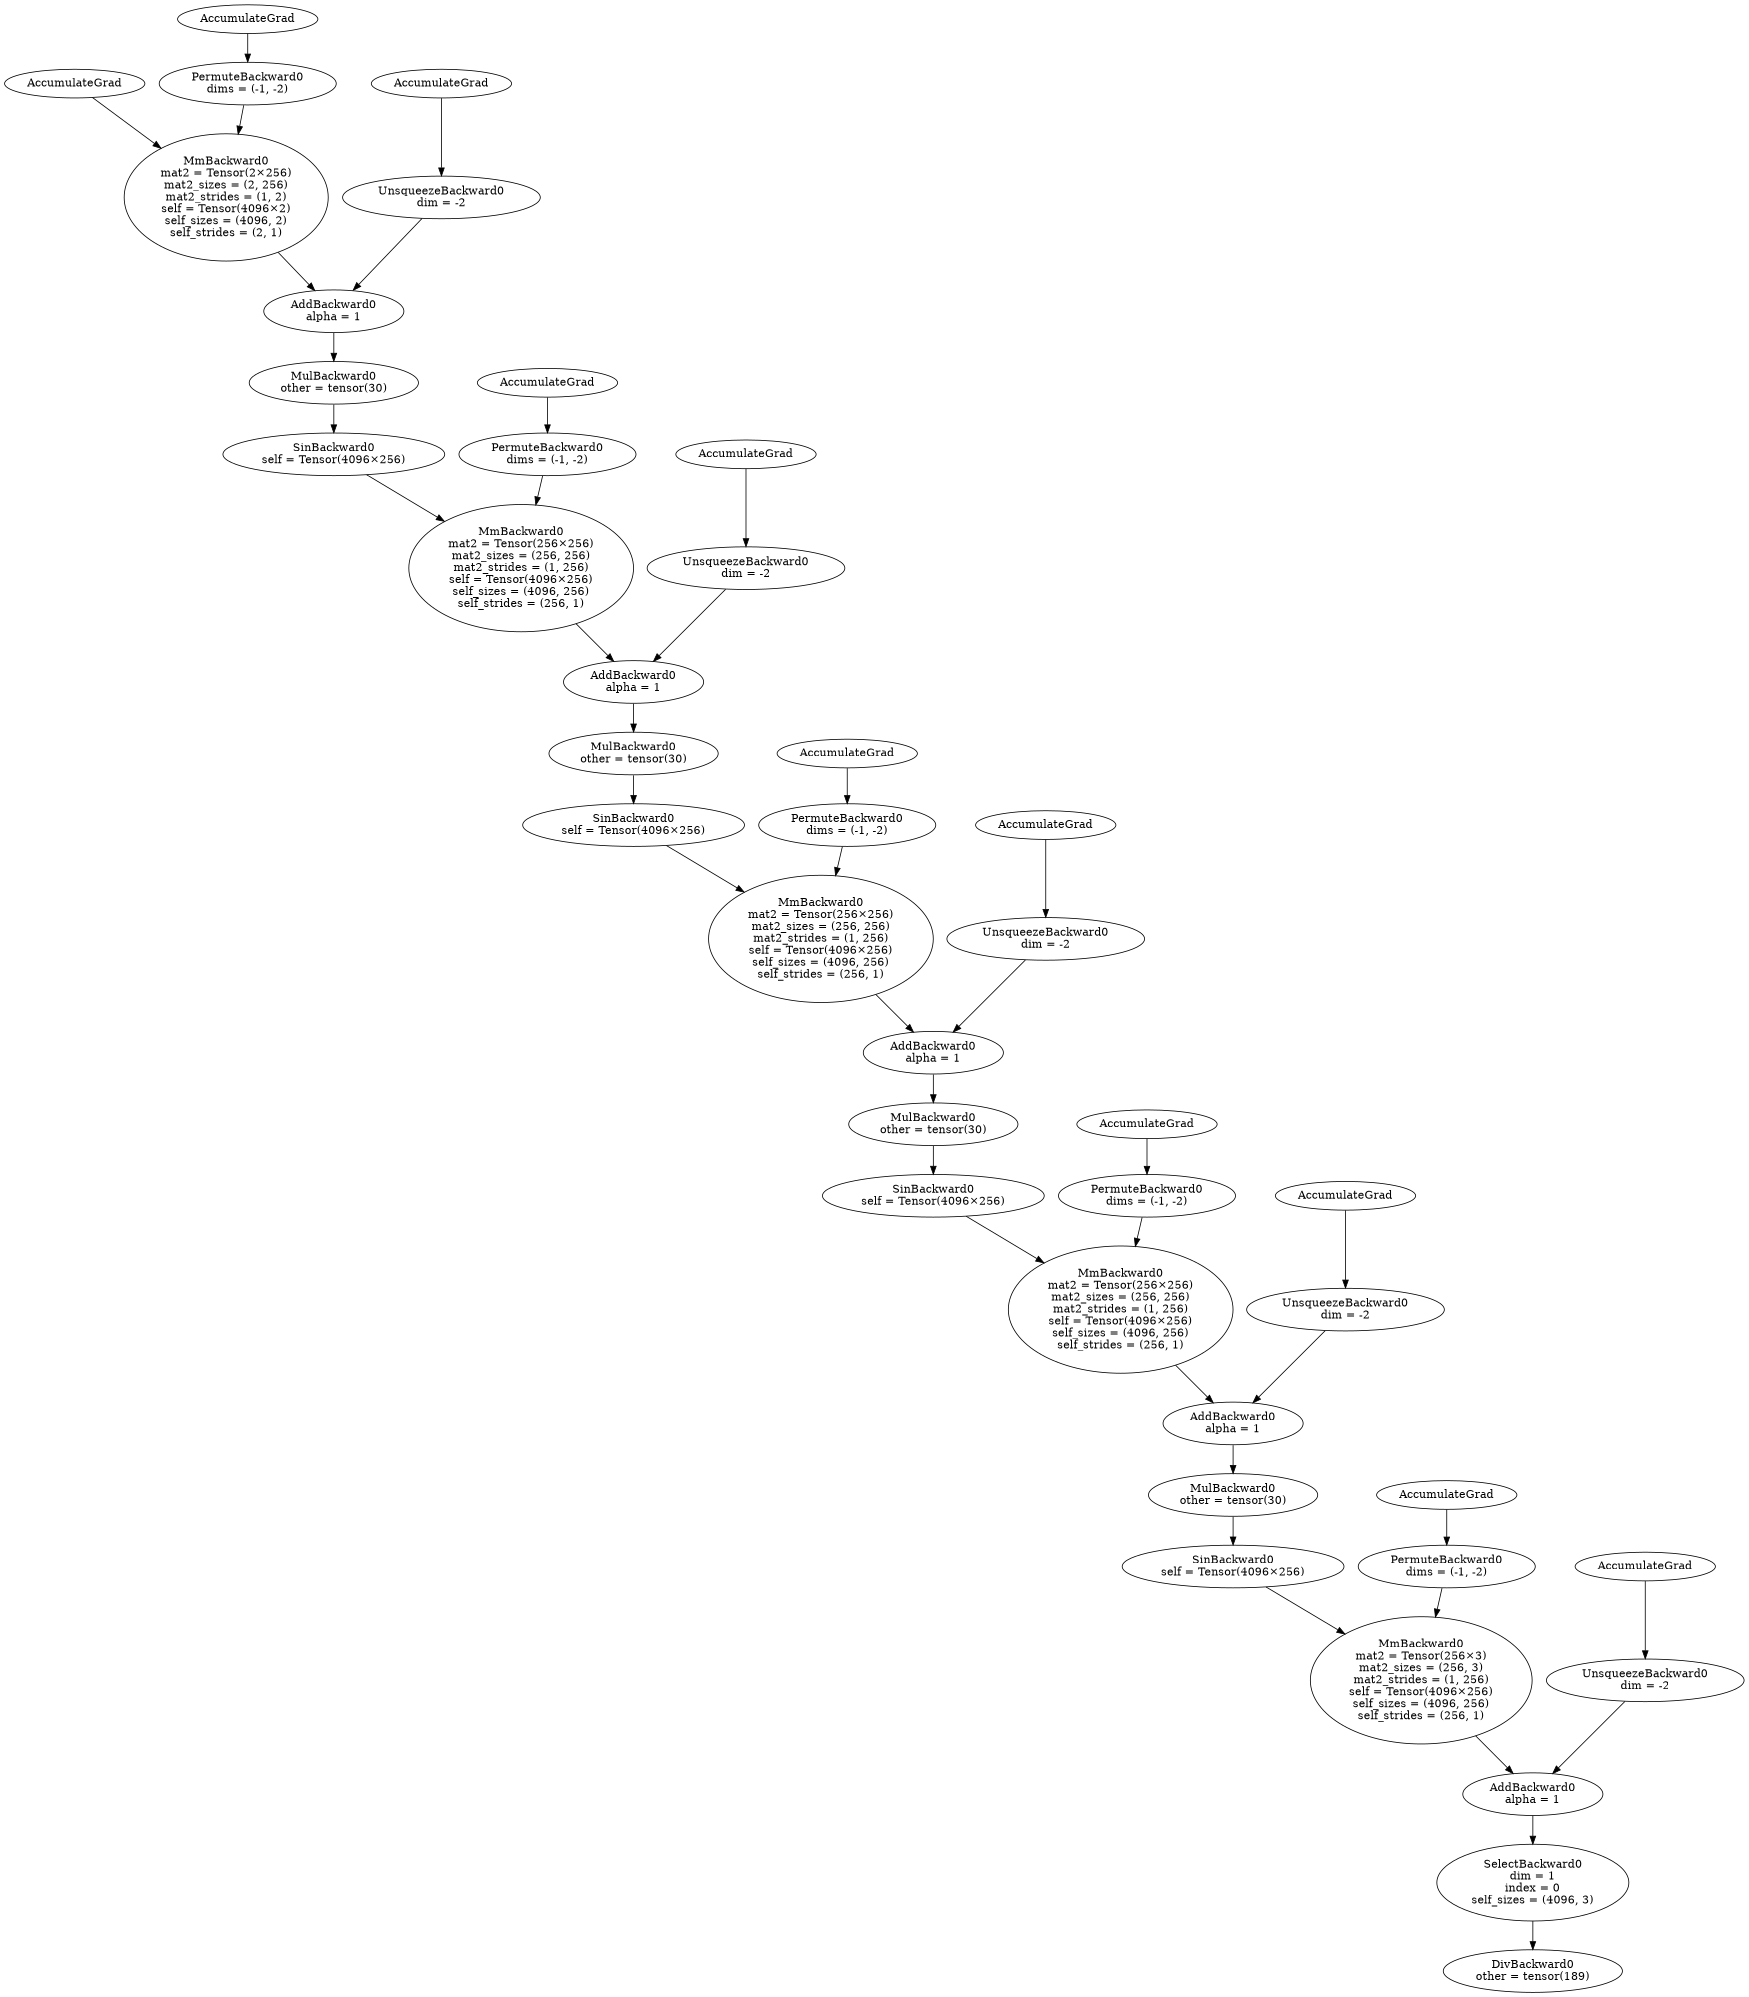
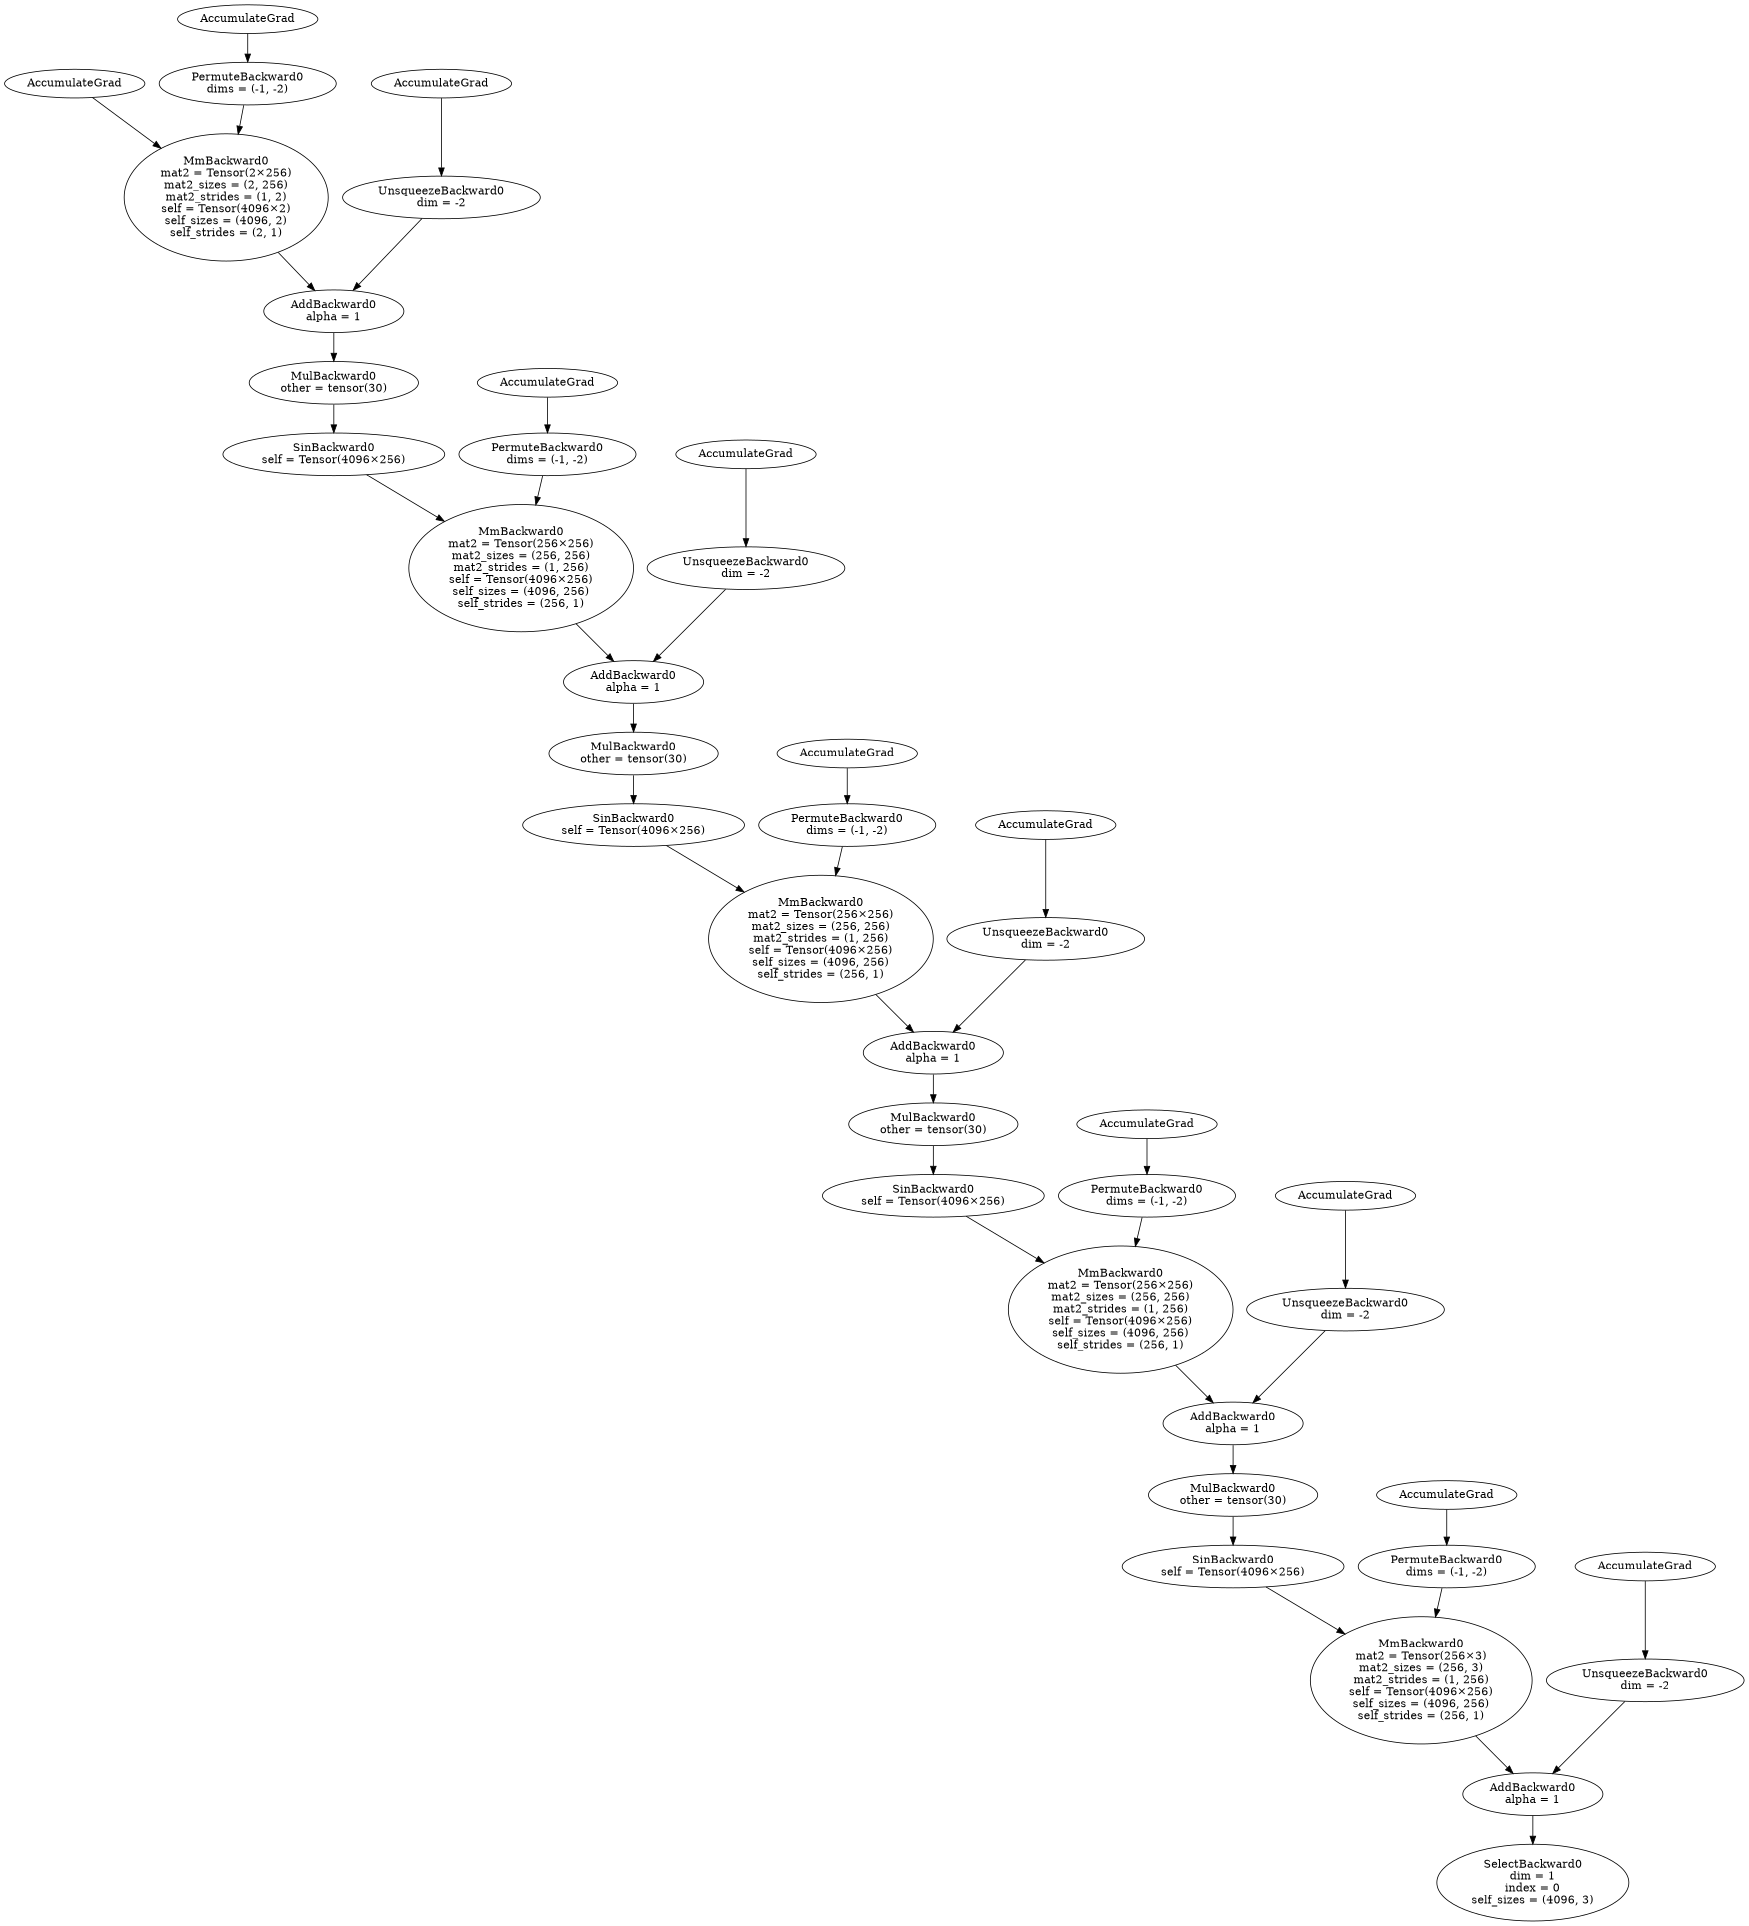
node "DivBackward0 other = tensor(189)": removed
